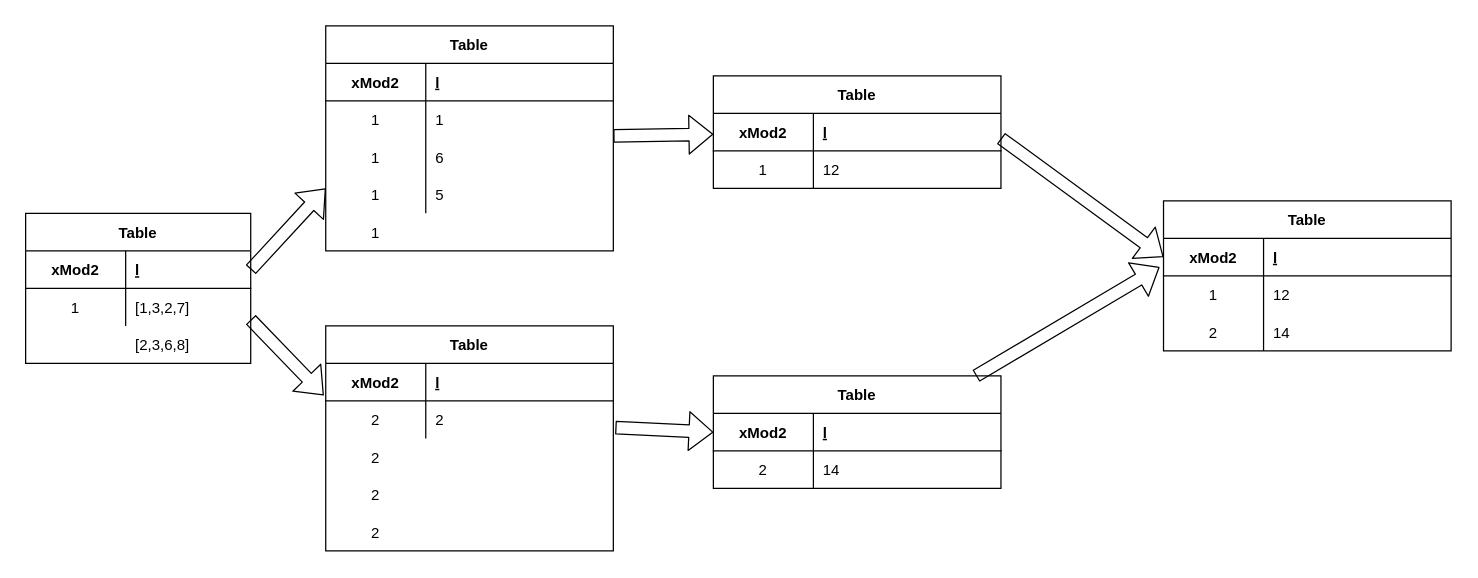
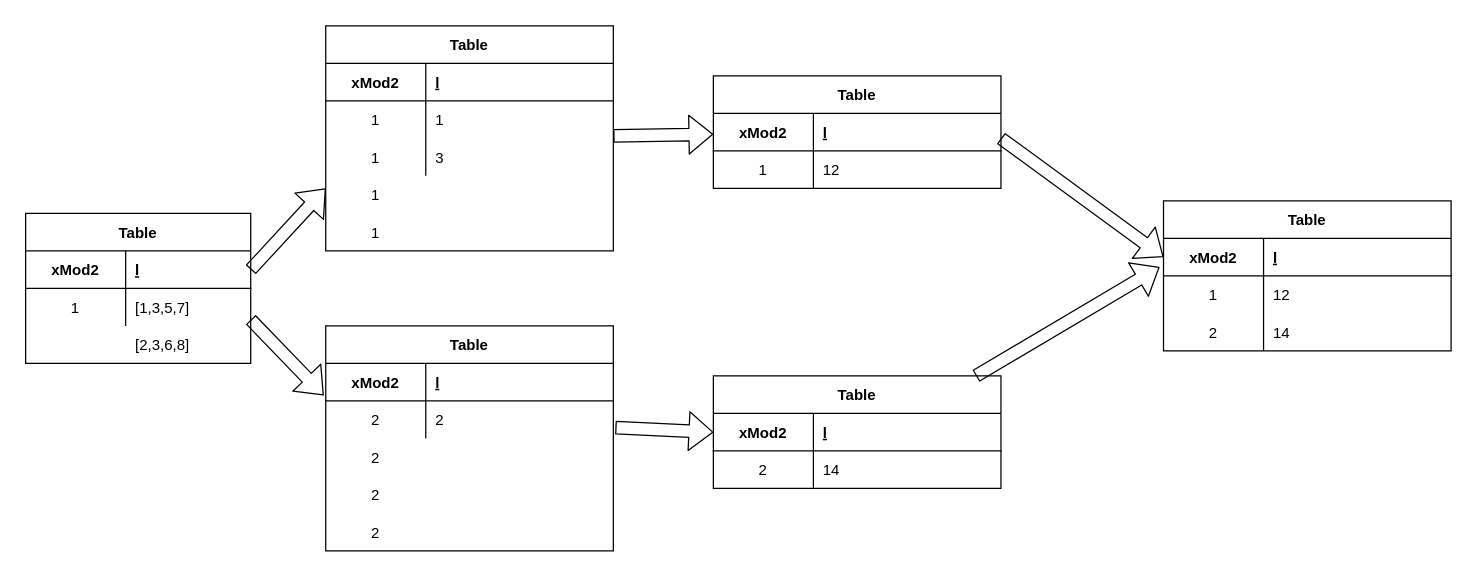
node "6": label "6" -> "3"
node "5": removed
node "[1,3,2,7]": label "[1,3,2,7]" -> "[1,3,5,7]"
